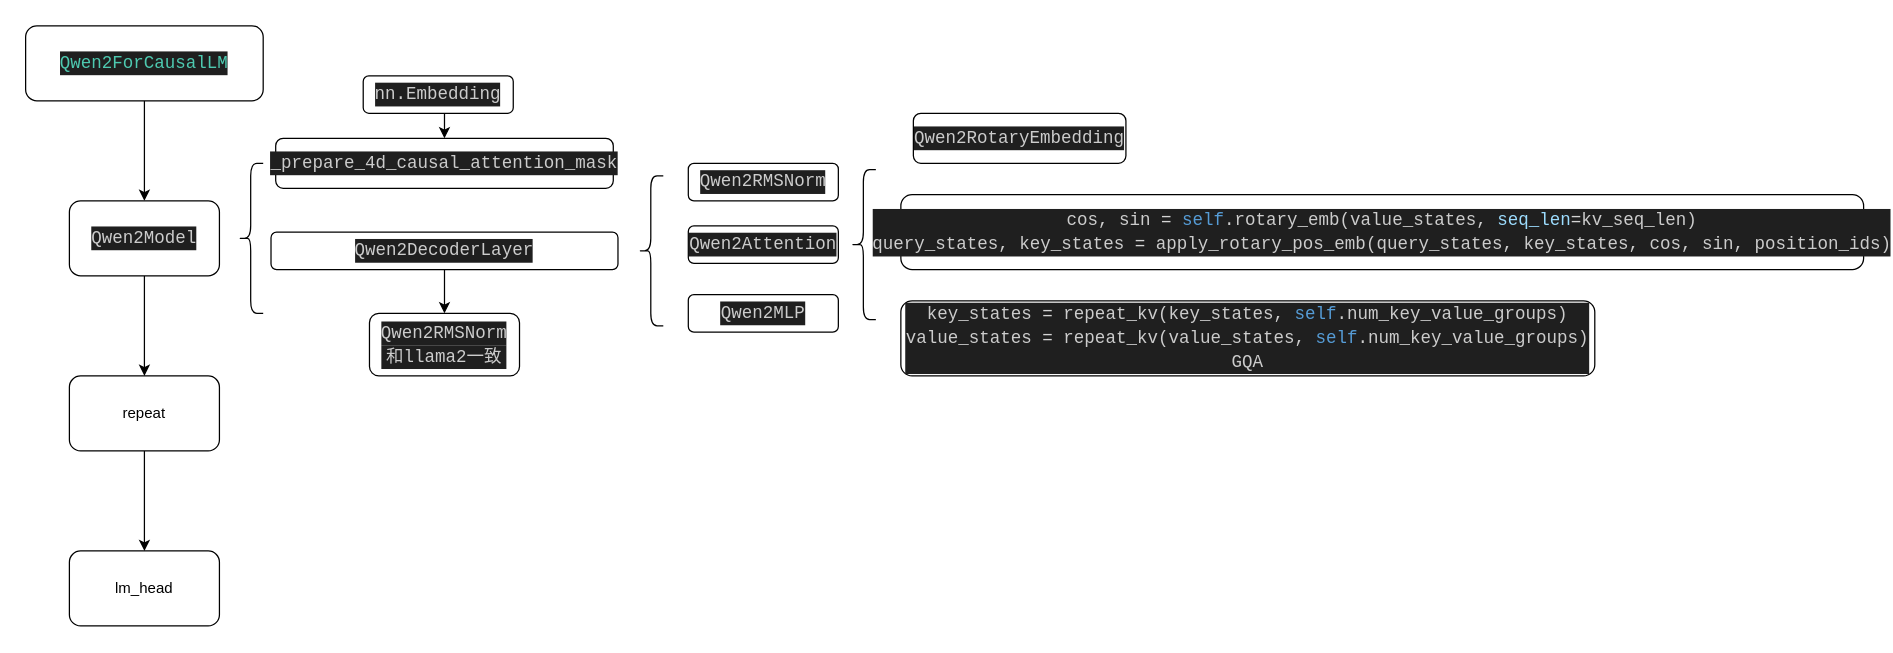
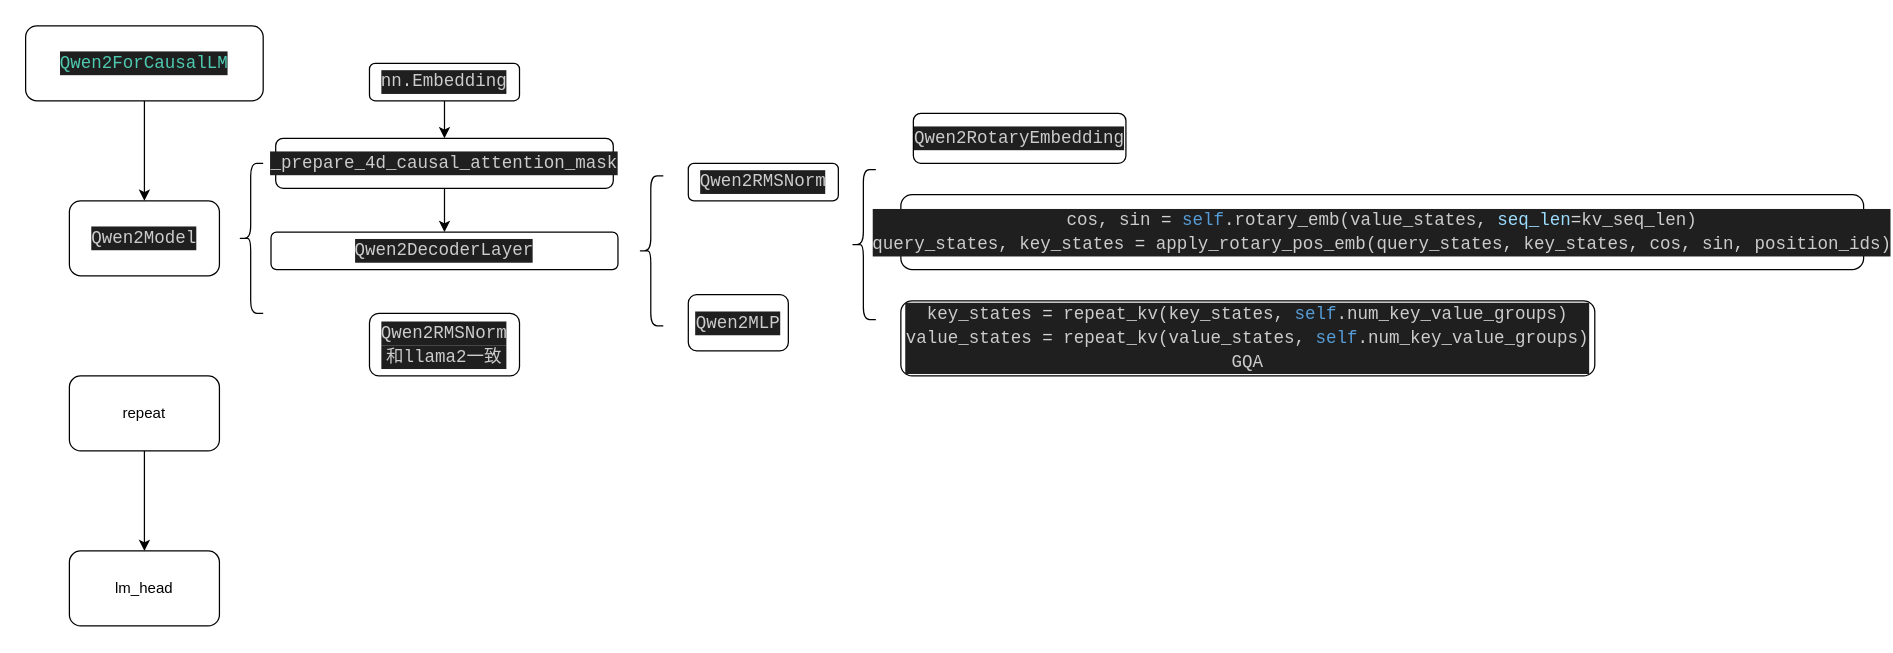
node "nn.Embedding": moved (438, 94) -> (444, 82)
edge "_prepare_4d_causal_attention_mask" -> "Qwen2DecoderLayer": added
node "Qwen2Attention": removed
edge "Qwen2DecoderLayer" -> "Qwen2RMSNorm 和llama2一致": removed
node "Qwen2MLP": size 150x38 -> 100x56
edge "Qwen2Model" -> "repeat": removed
